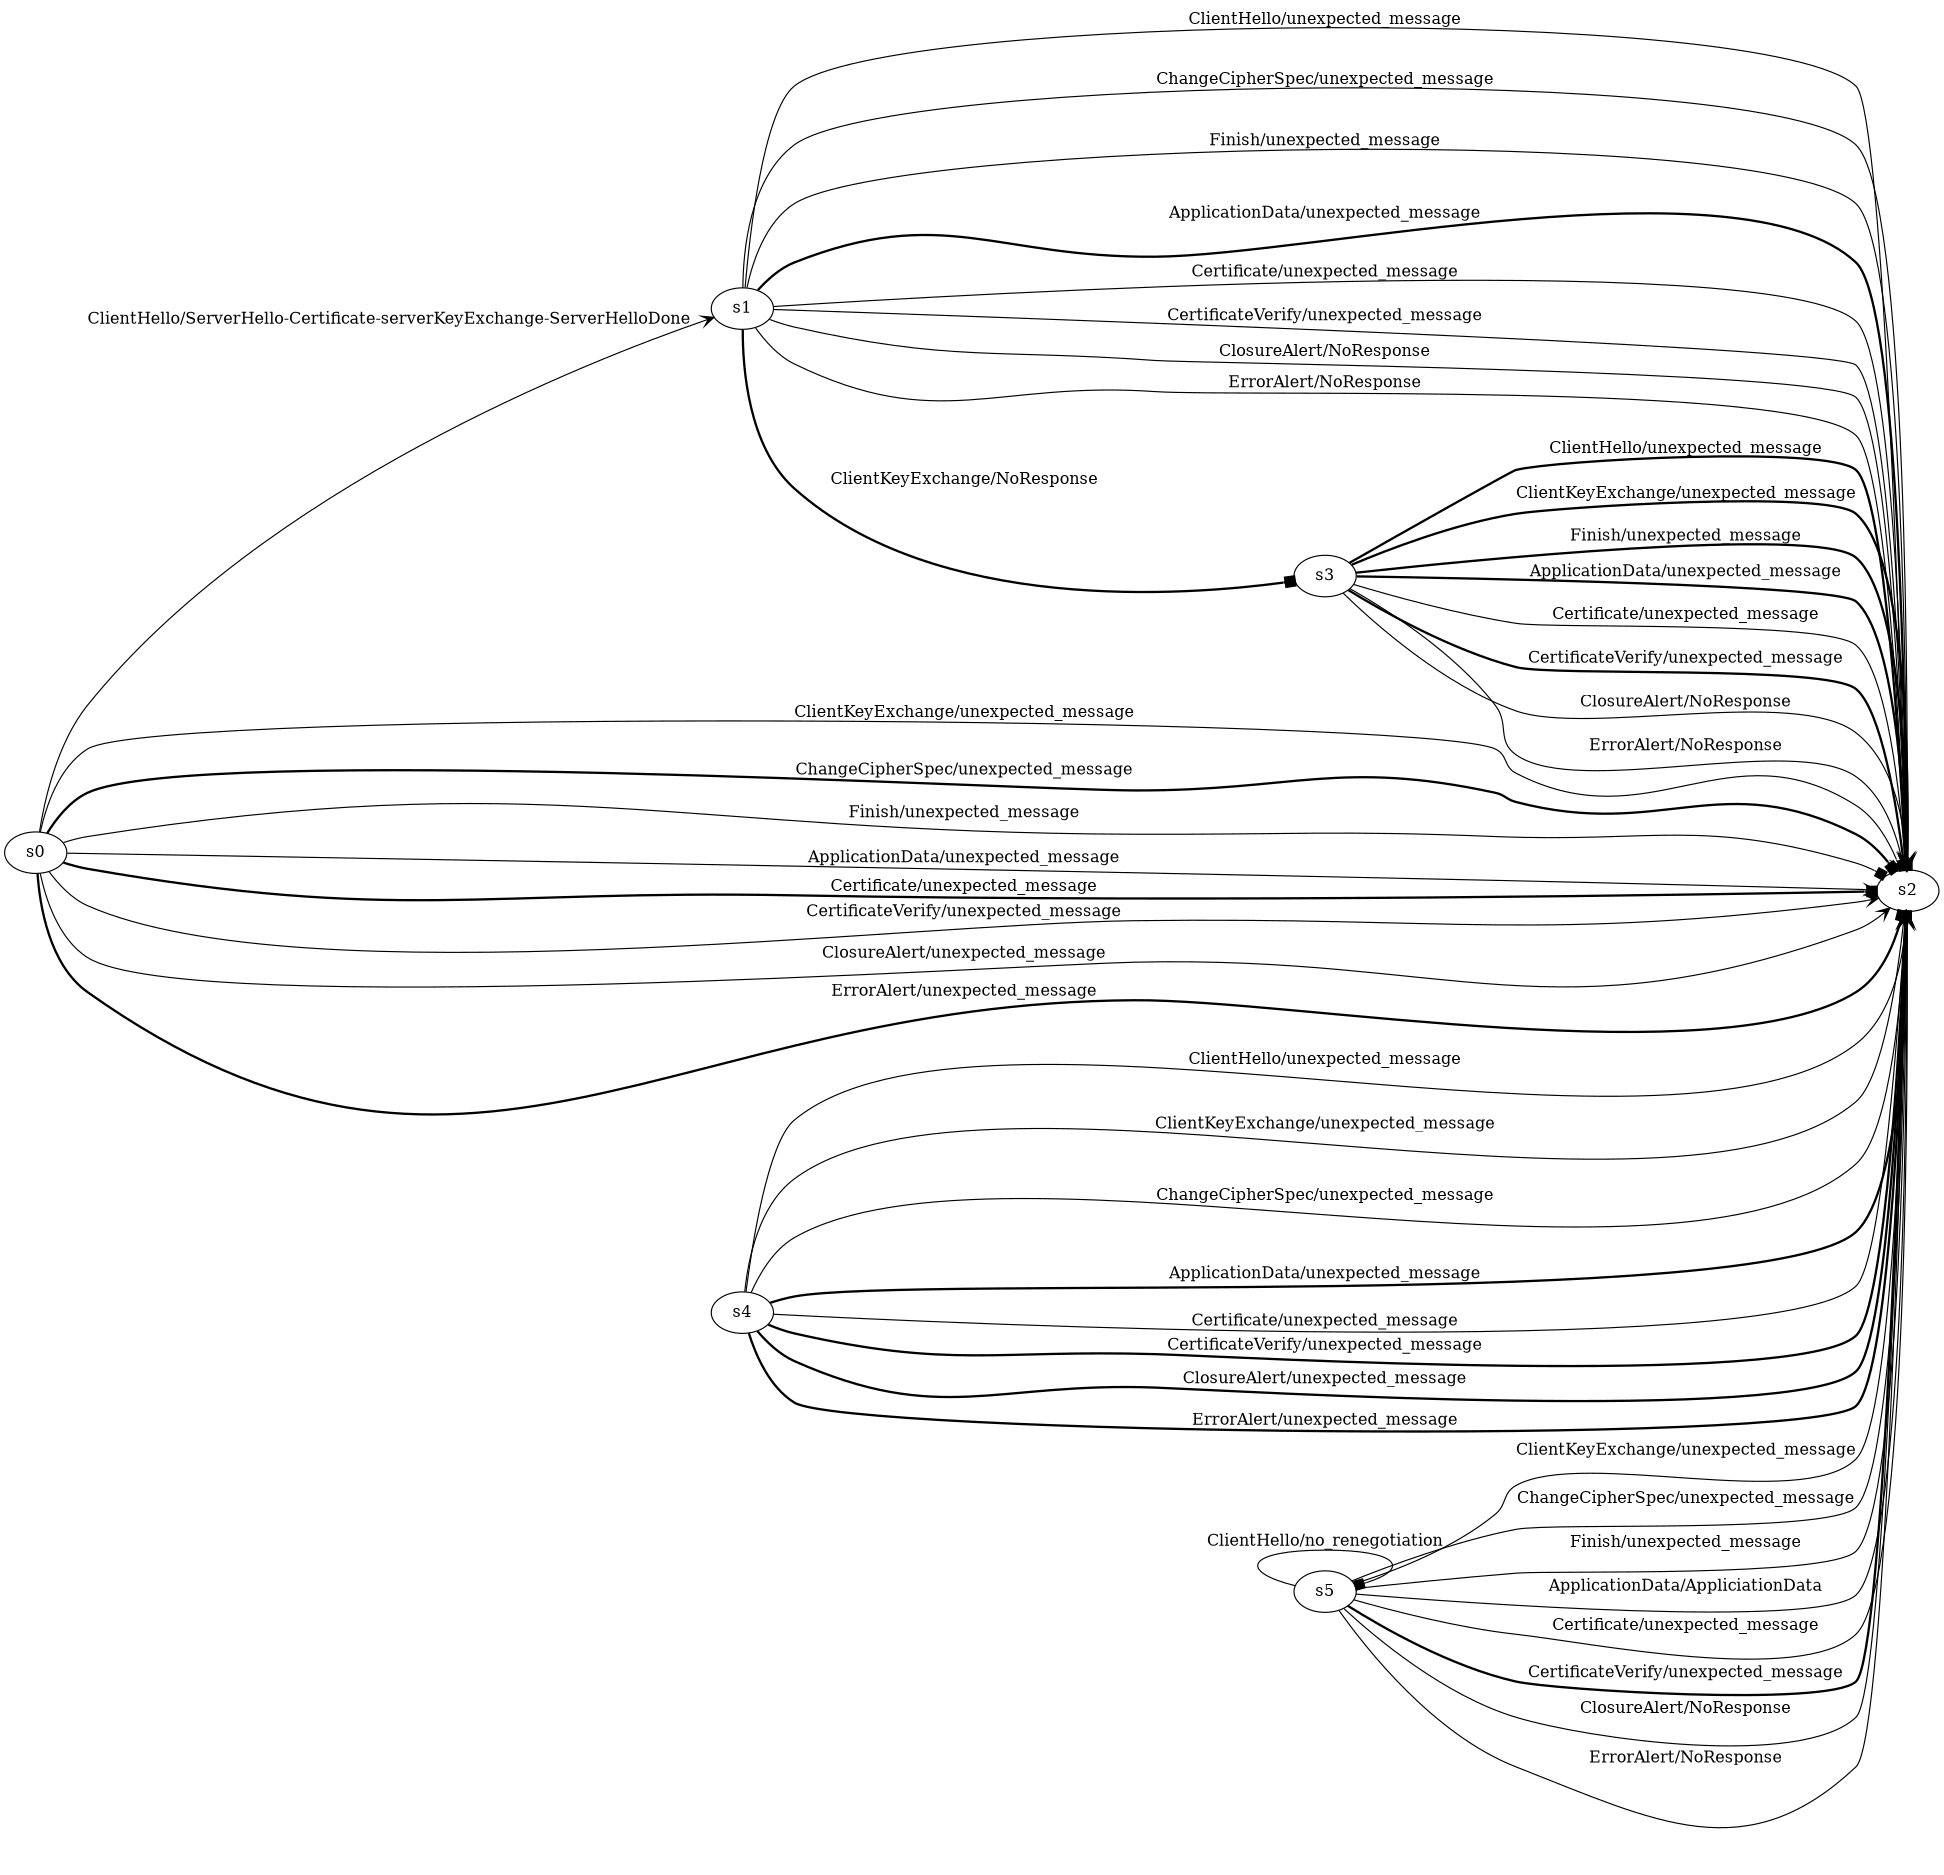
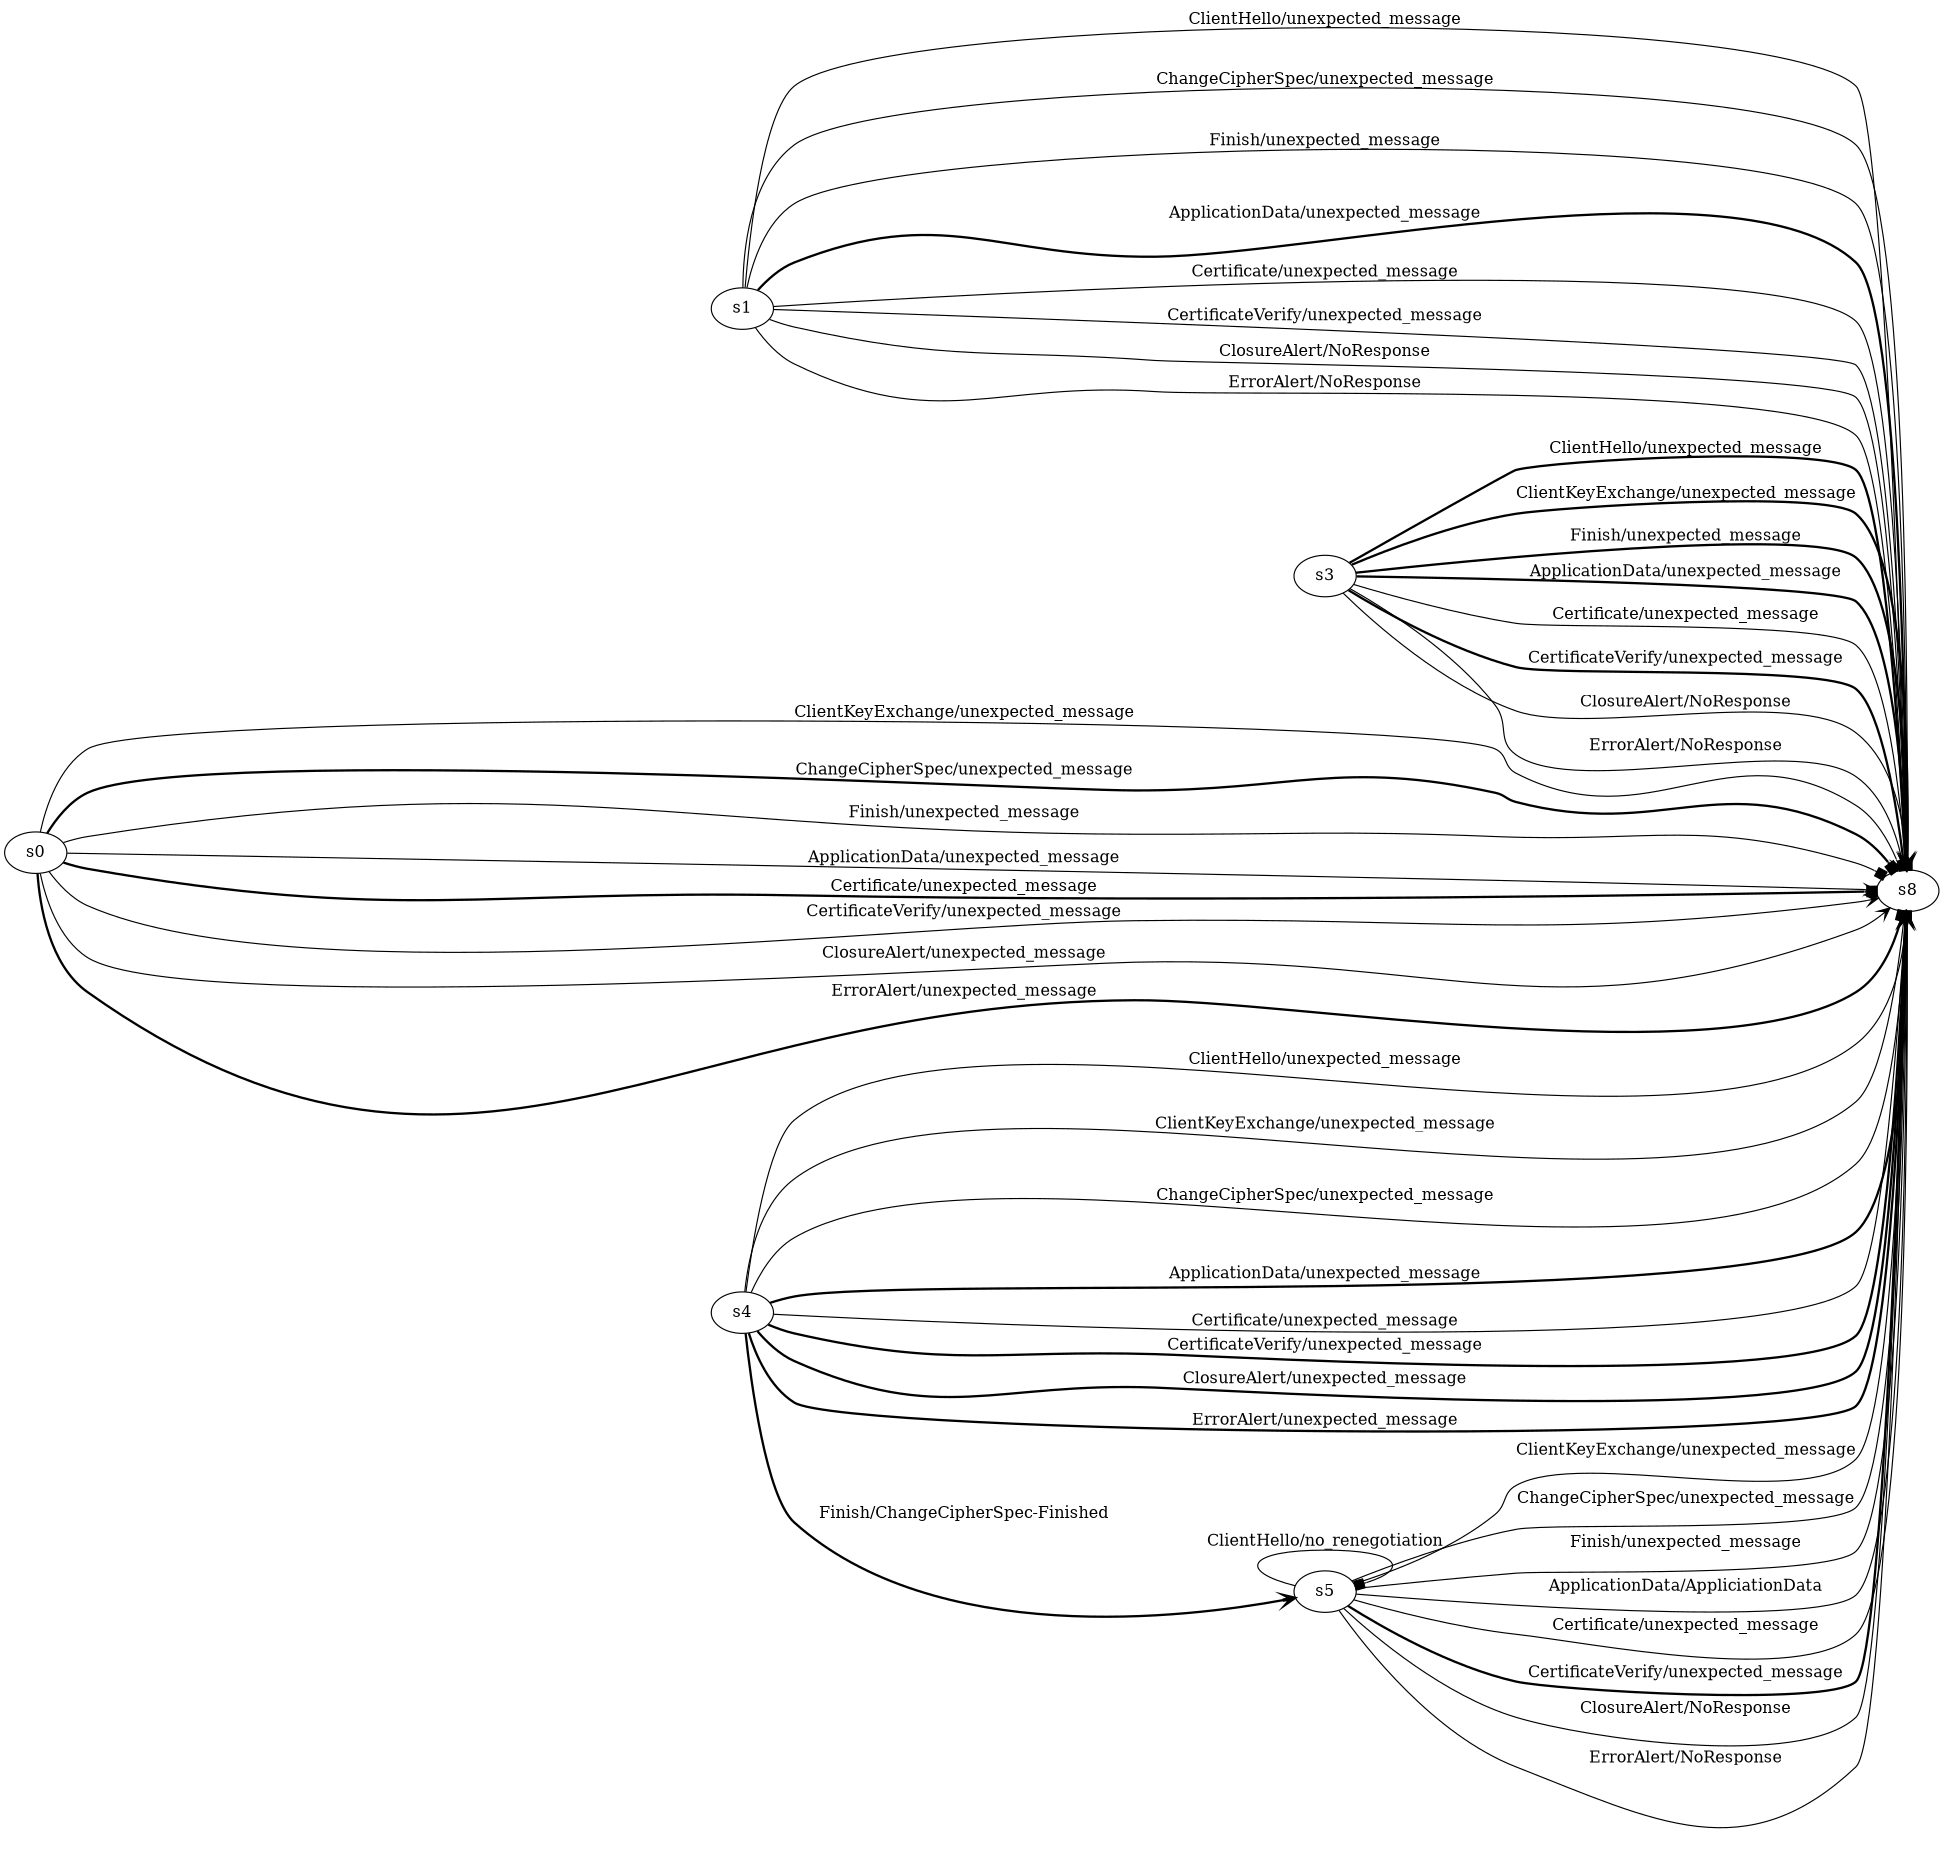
edge "s0" -> "s1": removed, label "ClientHello/ServerHello-Certificate-serverKeyExchange-ServerHelloDone"
edge "s1" -> "s3": removed, label "ClientKeyExchange/NoResponse"
node "s2": label "s2" -> "s8"
edge "s4" -> "s5": added, label "Finish/ChangeCipherSpec-Finished"
